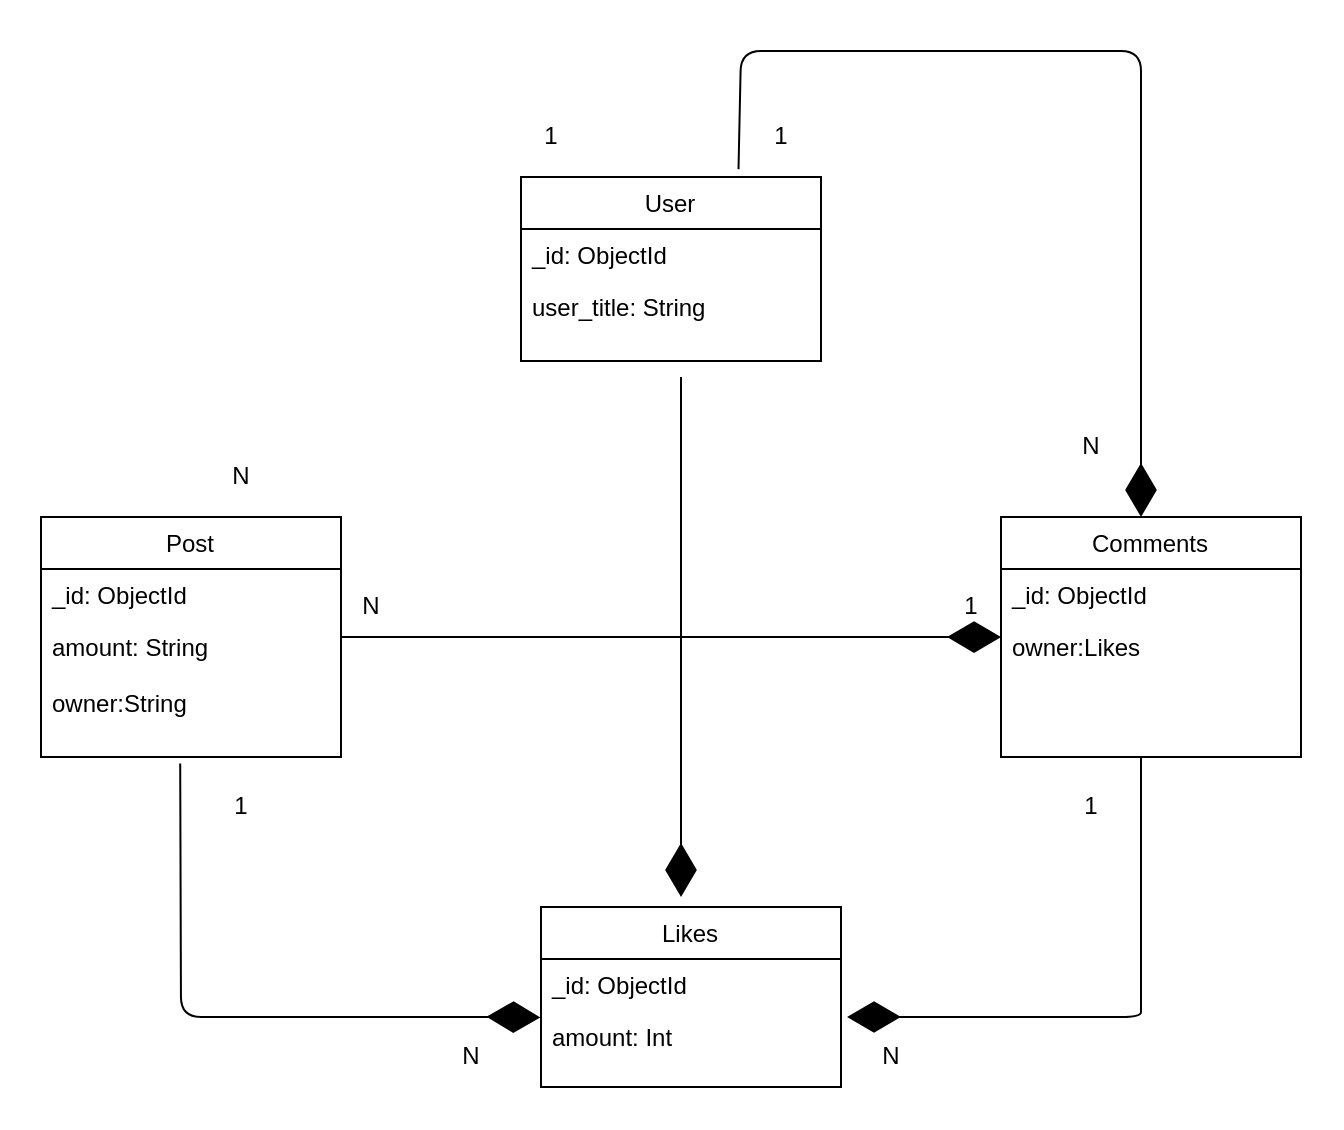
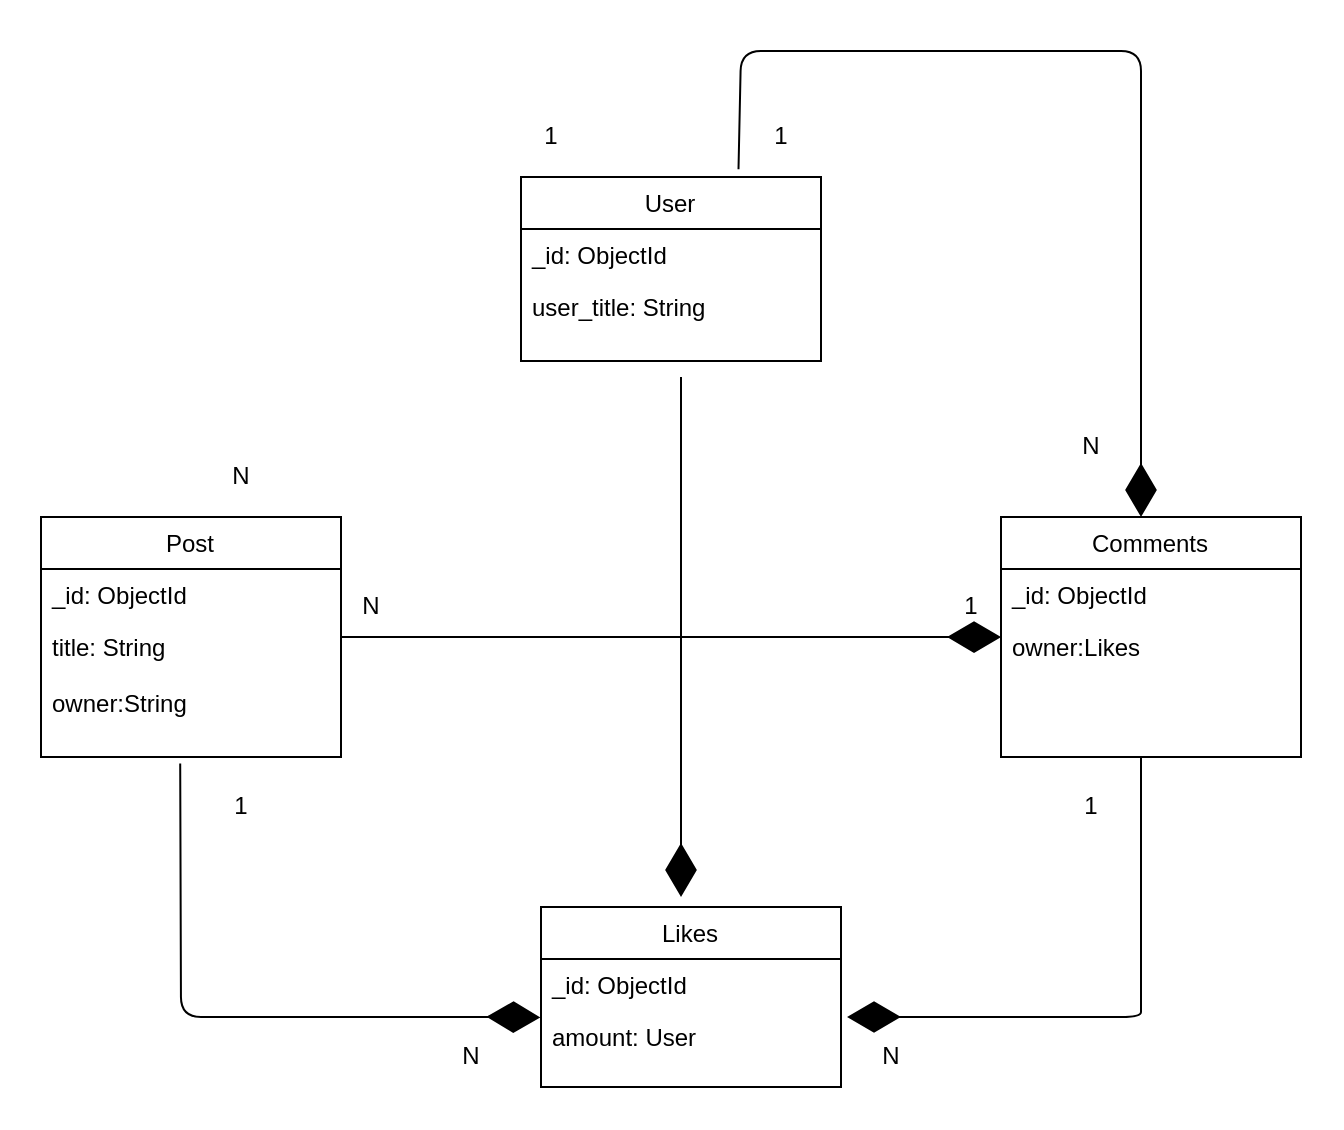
node "amount: String owner:String": label "amount: String owner:String" -> "title: String owner:String"
node "amount: Int": label "amount: Int" -> "amount: User"
